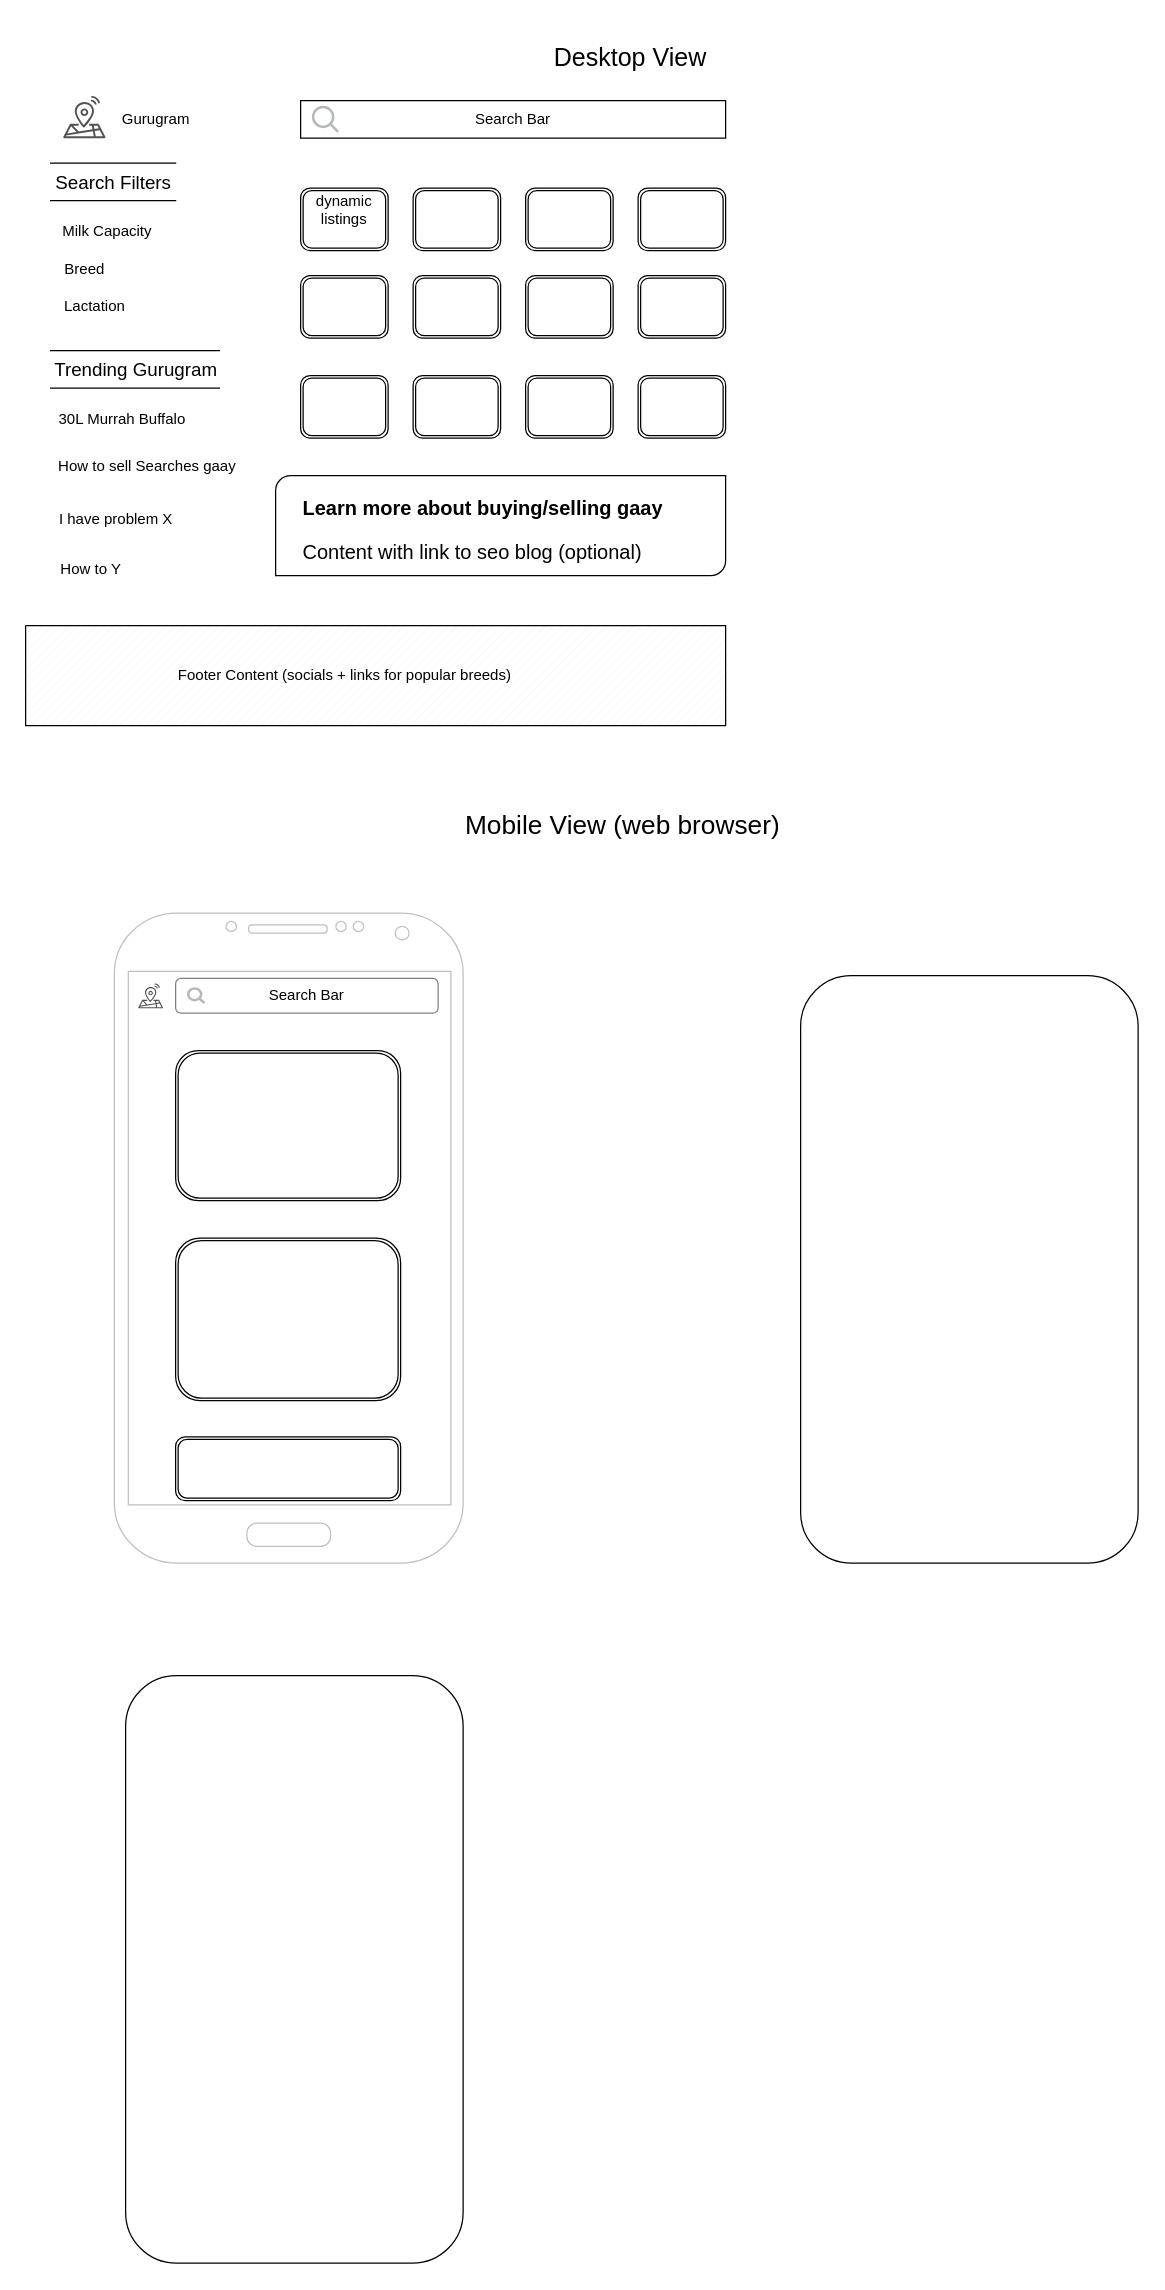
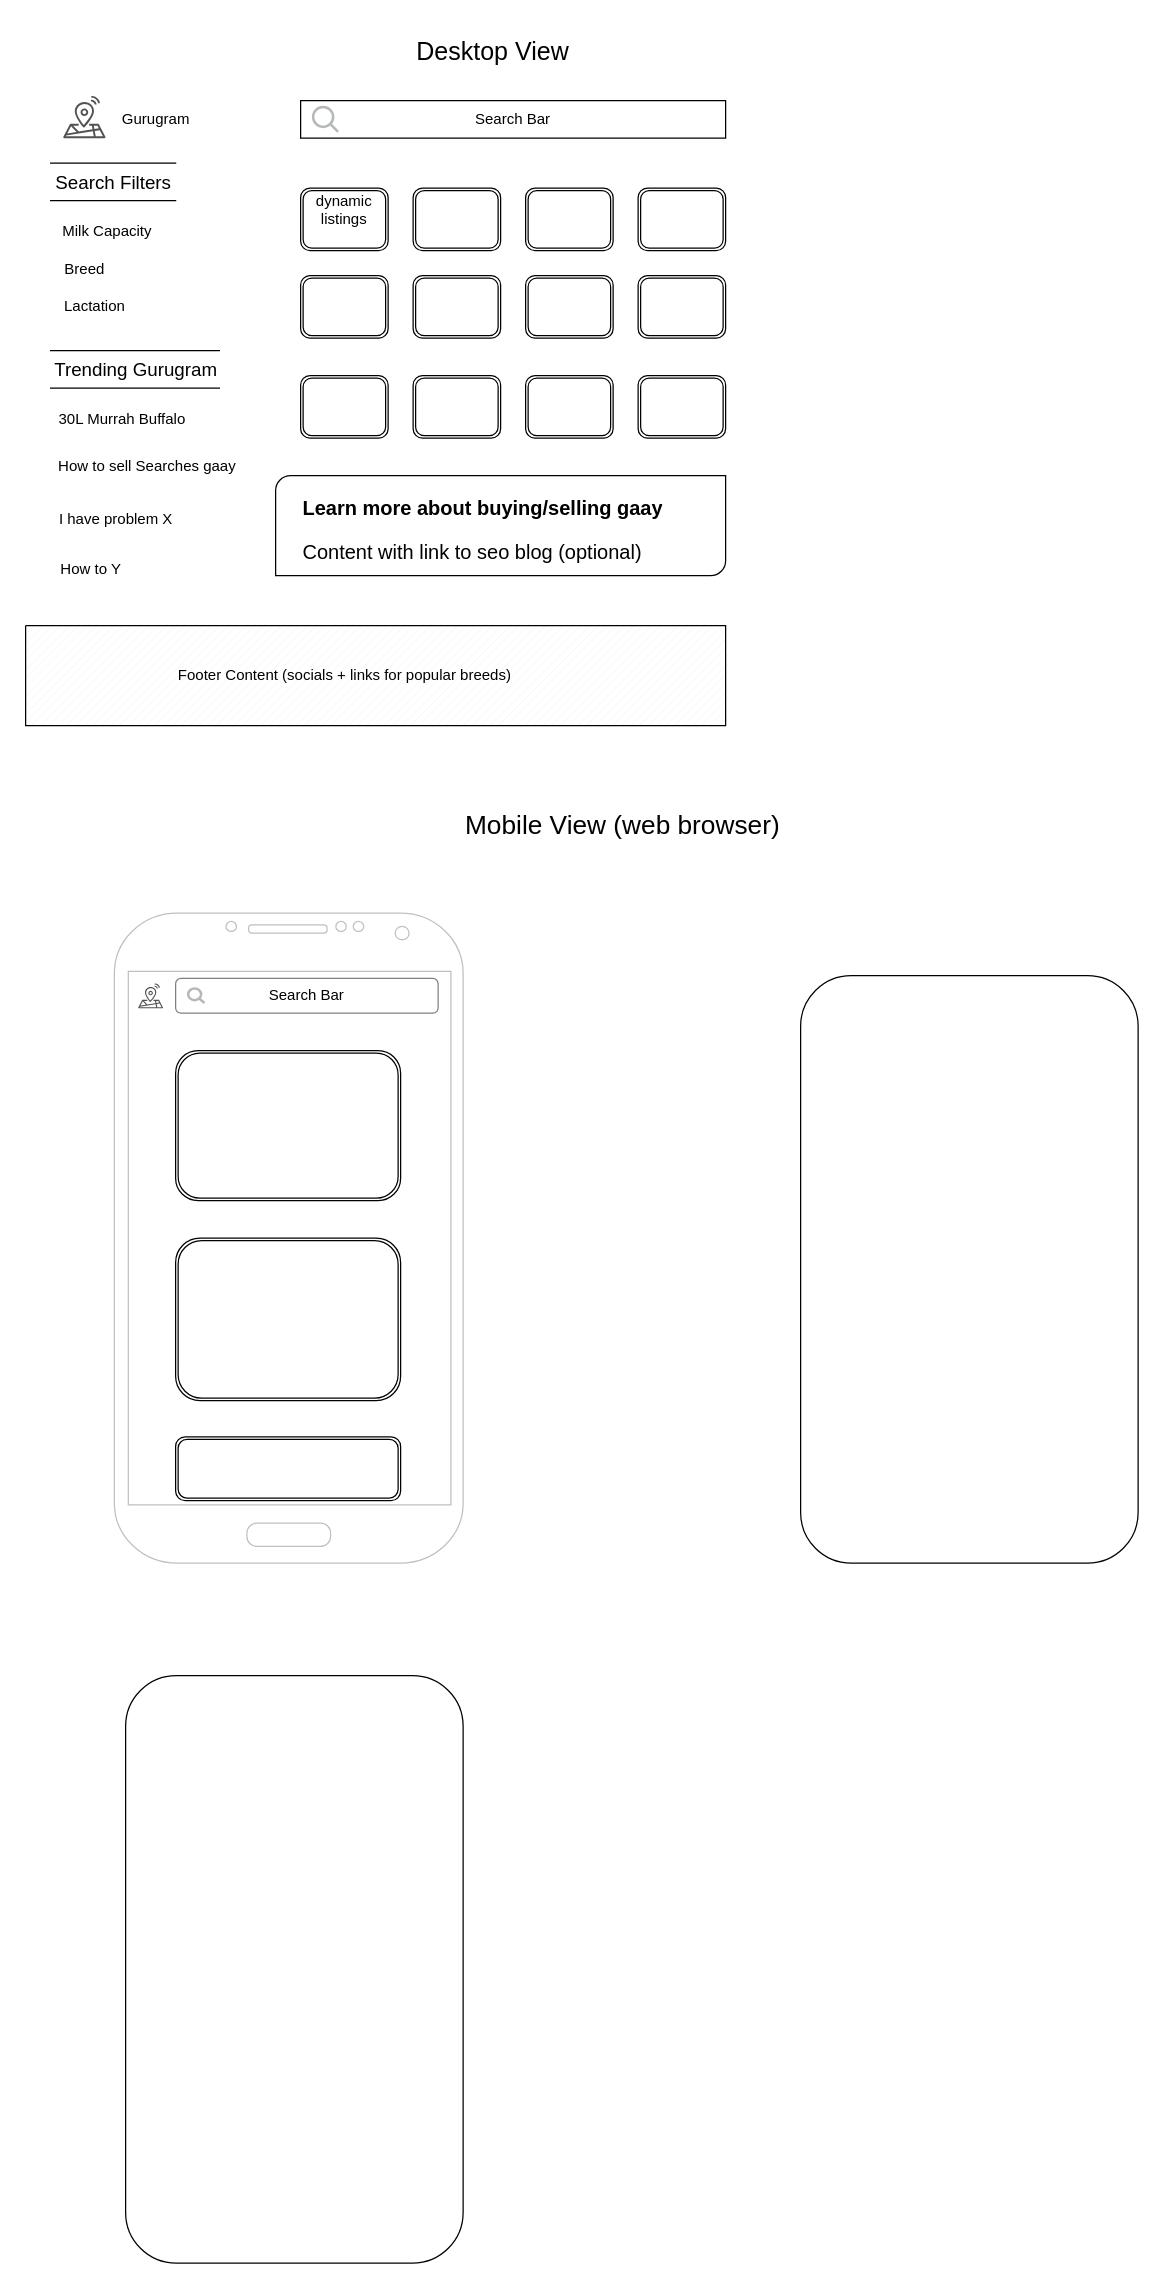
node "Desktop View": moved (631, 57) -> (493, 51)
